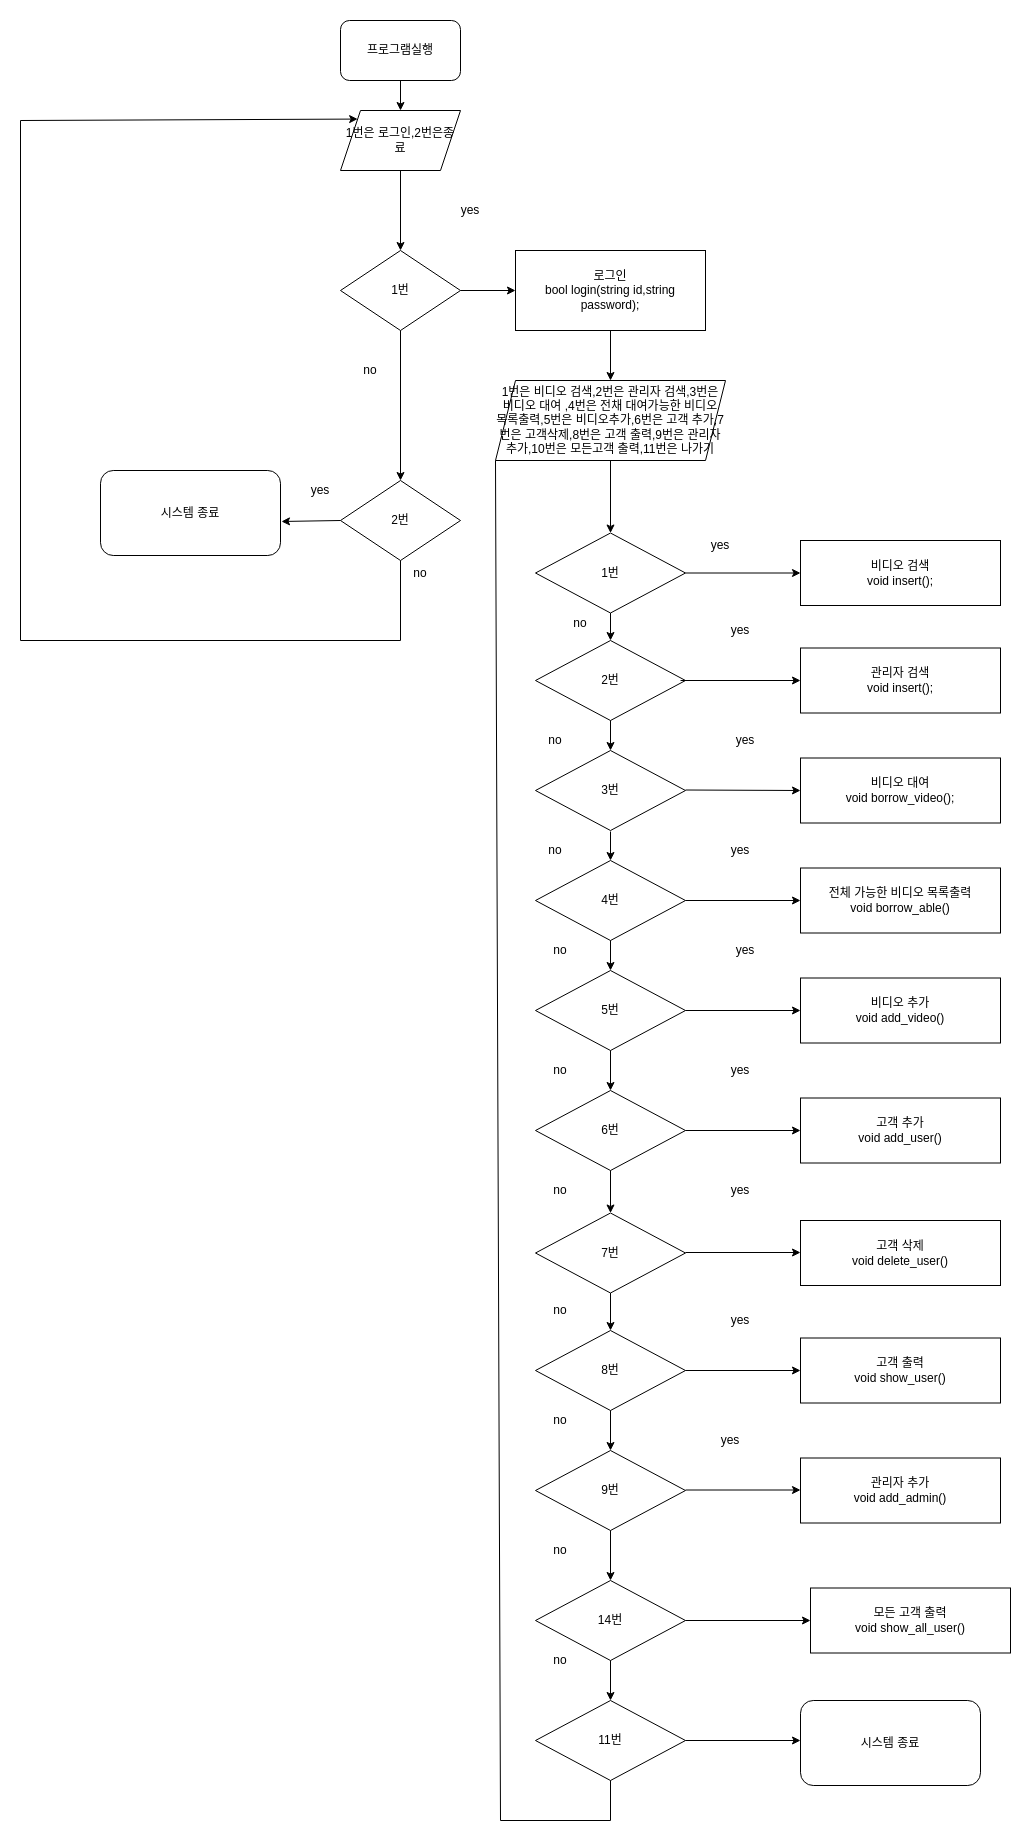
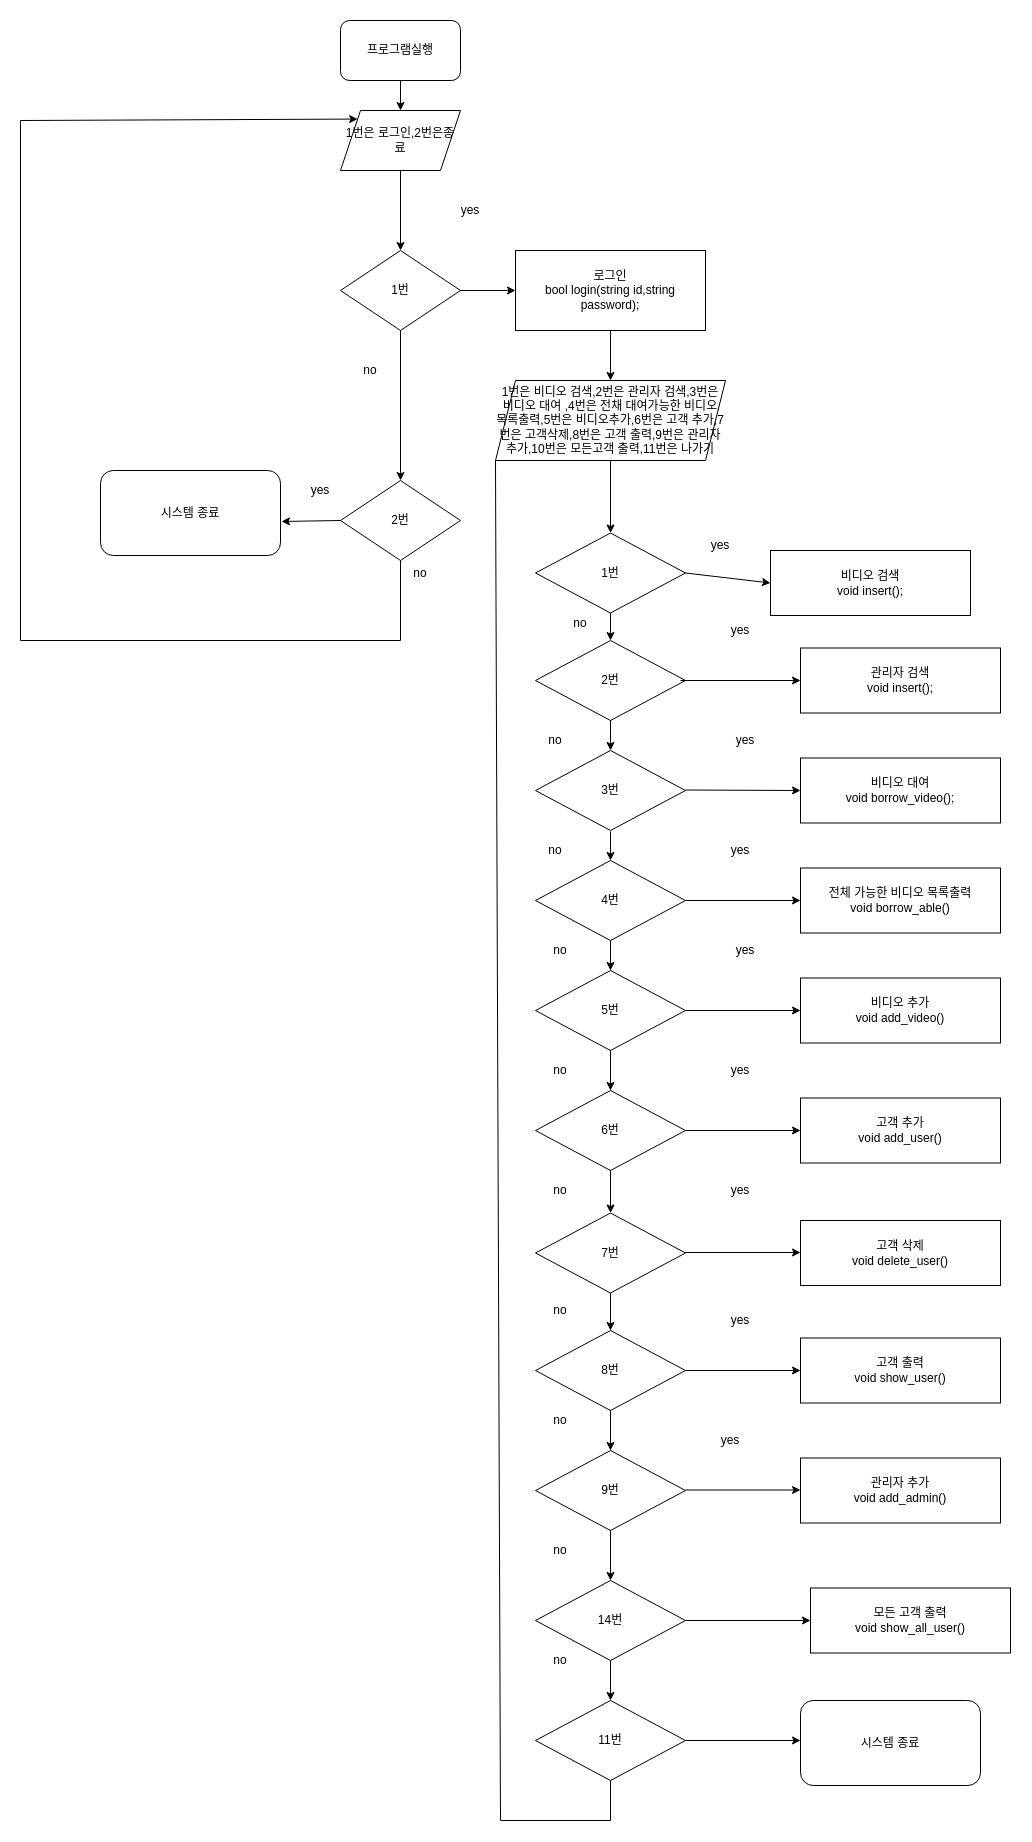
node "비디오 검색 void insert();": moved (901, 573) -> (871, 583)
